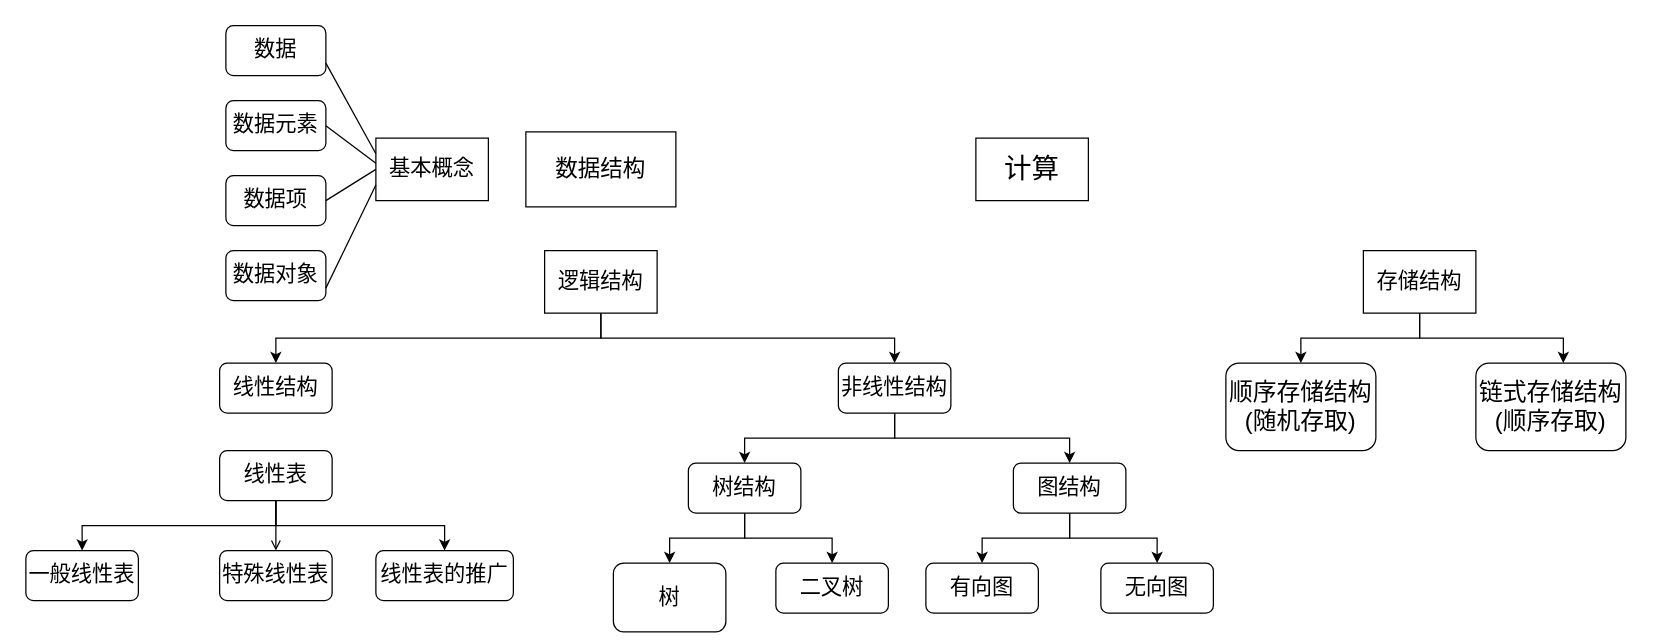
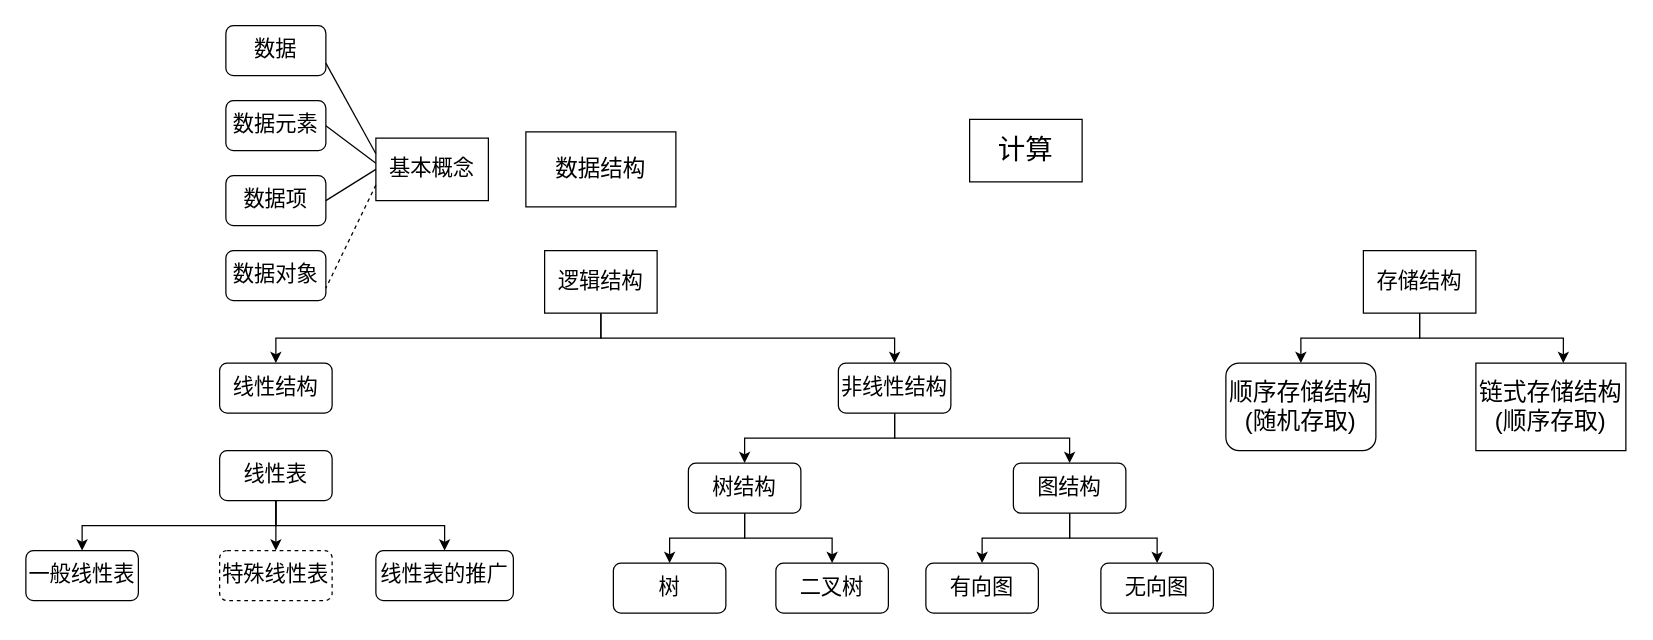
node "计算": moved (1032, 169) -> (1026, 151)
edge "基本概念" -- "数据对象": style solid -> dashed
node "链式存储结构(顺序存取)": shape rounded rectangle -> rectangle
edge "线性表" -> "特殊线性表": arrowhead open -> classic
node "特殊线性表": style solid -> dashed
node "树": size 113x69 -> 113x50
